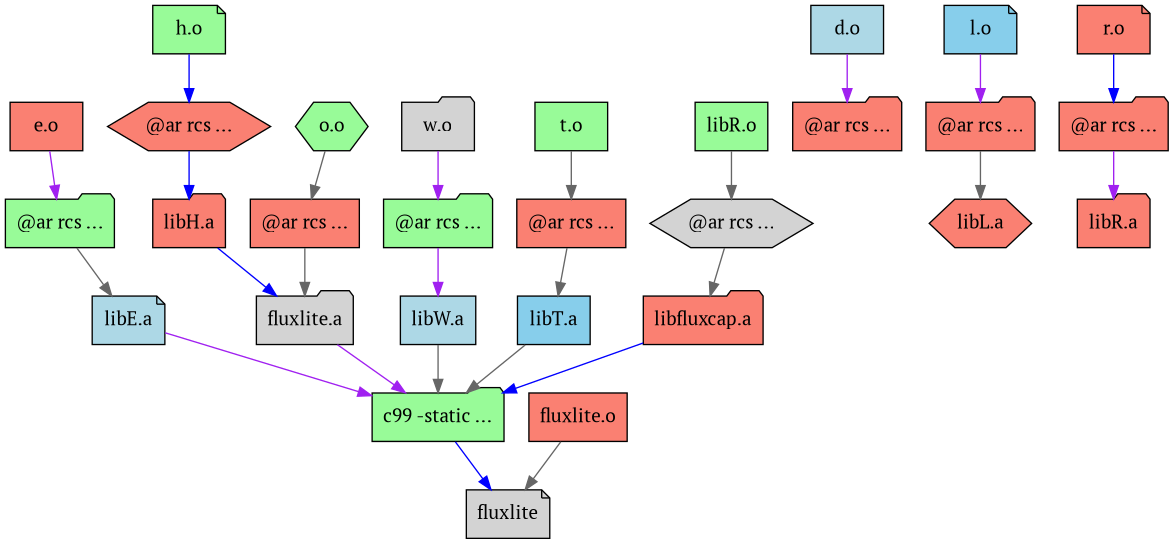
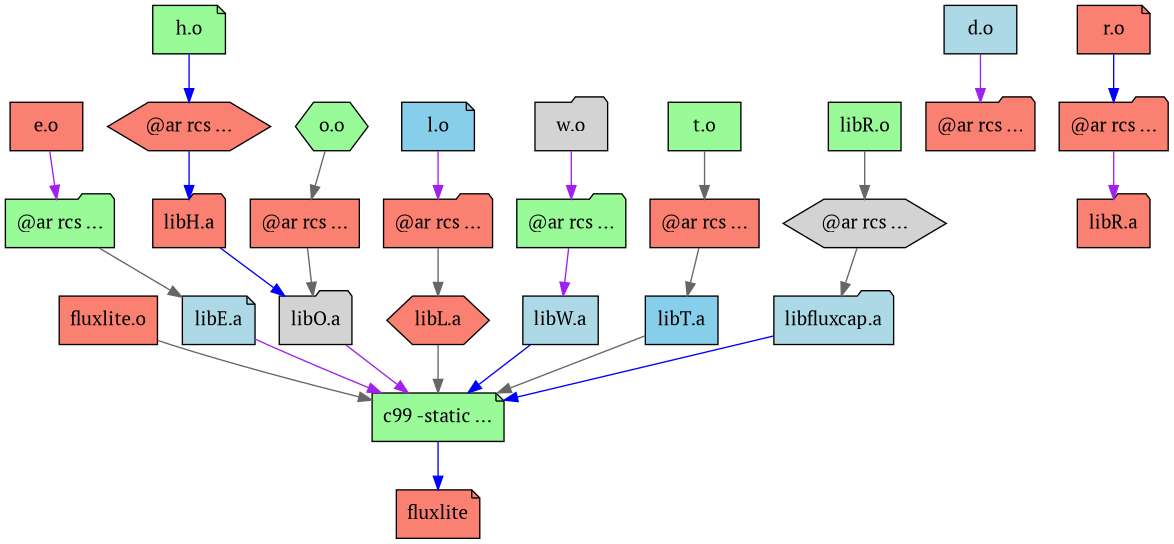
node "fluxlite.a": label "fluxlite.a" -> "libO.a"
node "libfluxcap.a": fillcolor salmon -> lightblue
edge "libW.a" -> "c99 -static ...": color gray40 -> blue
edge "libL.a" -> "c99 -static ...": added
node "c99 -static ...": shape folder -> note
edge "fluxlite.o" -> "fluxlite": now "fluxlite.o" -> "c99 -static ..."
node "fluxlite": fillcolor lightgrey -> salmon
